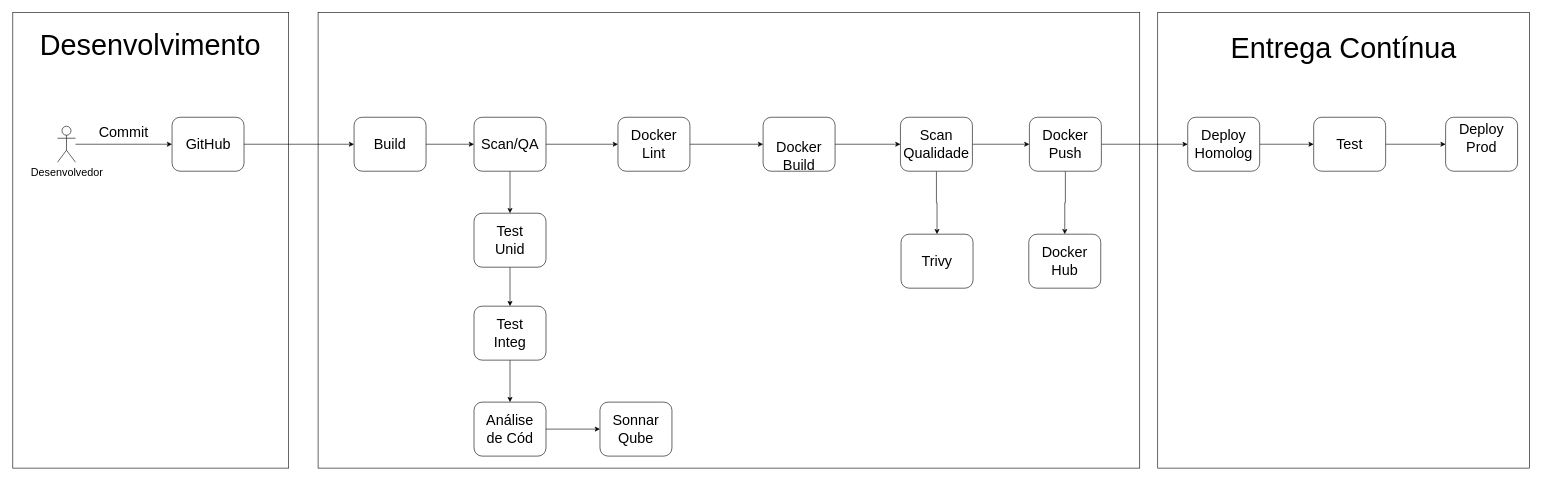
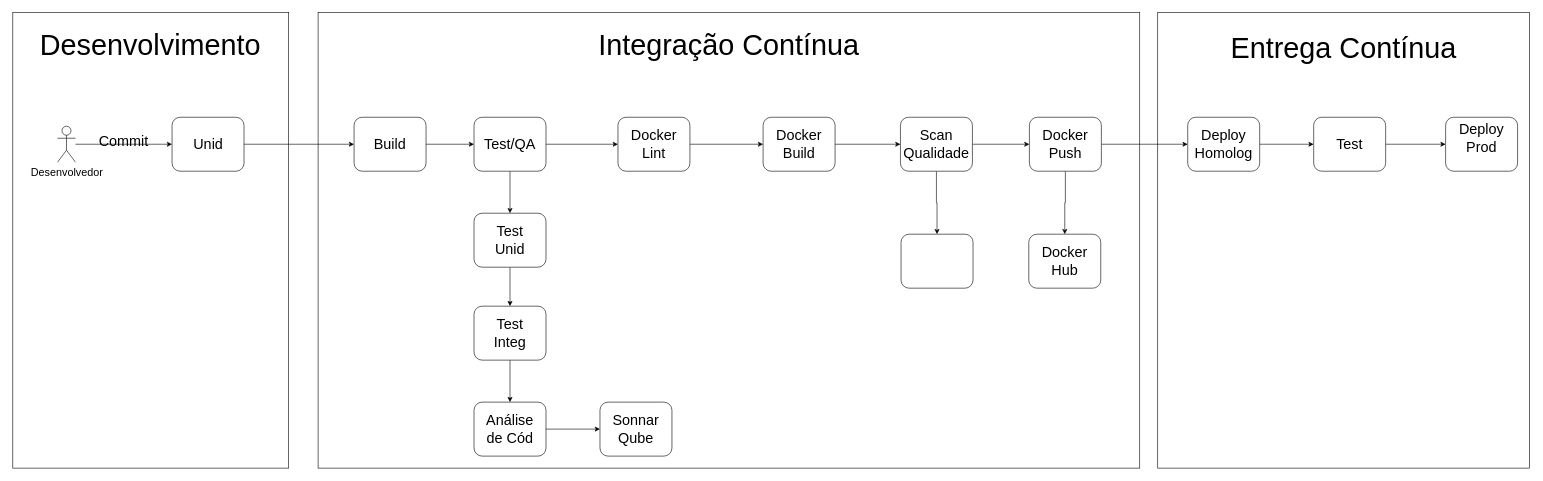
node "Integração Contínua": added
node "Commit": moved (123, 132) -> (123, 141)
node "GitHub": label "GitHub" -> "Unid"
node "Scan/QA": label "Scan/QA" -> "Test/QA"
node "Docker Build": moved (799, 156) -> (799, 144)
node "Trivy": removed
